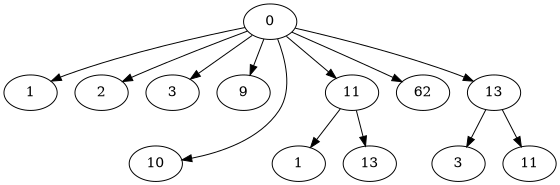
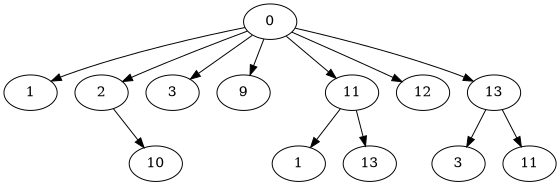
node "62": label "62" -> "12"
edge "0" -> "10": now "2" -> "10"
